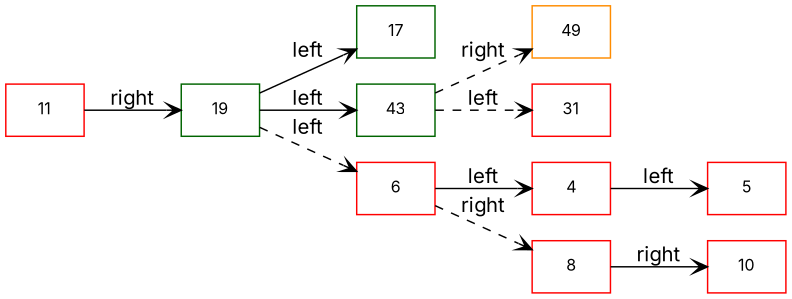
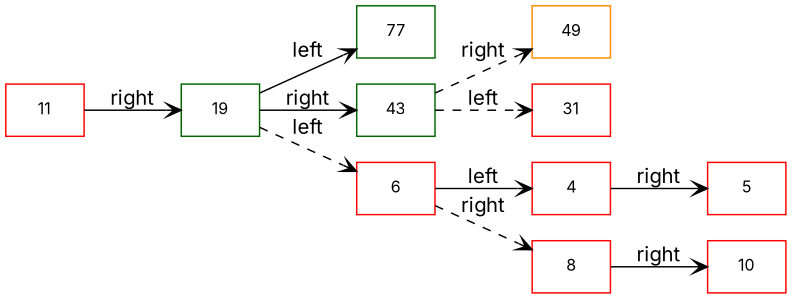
node "17": label "17" -> "77"
edge "19" -> "43": label "left" -> "right"
edge "4" -> "5": label "left" -> "right"
